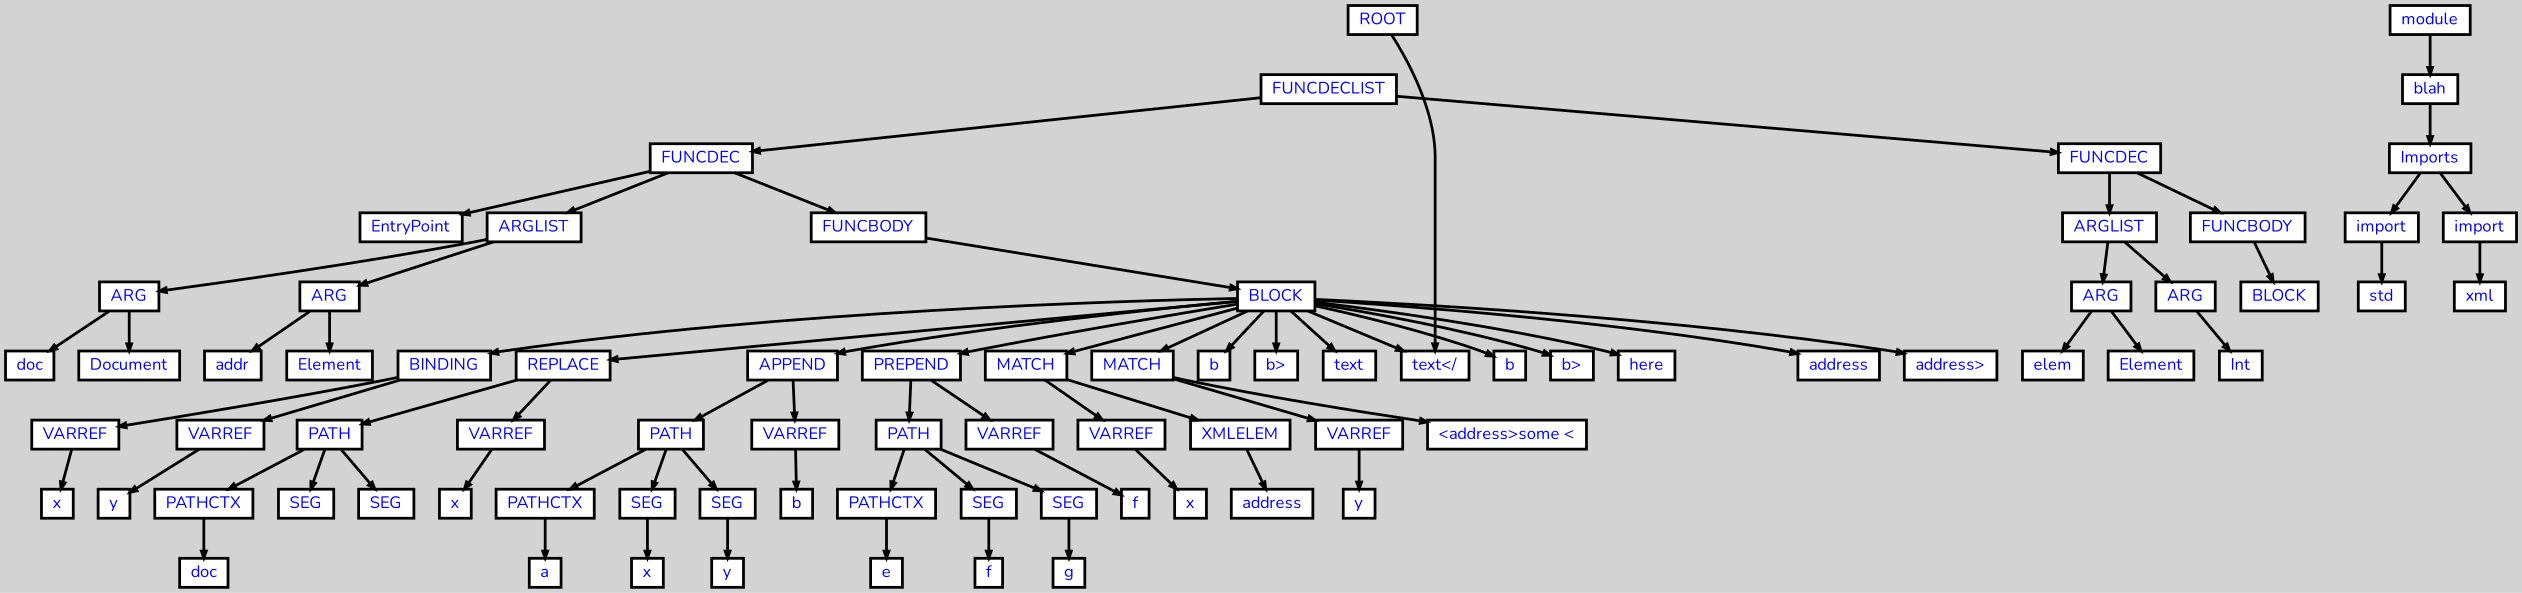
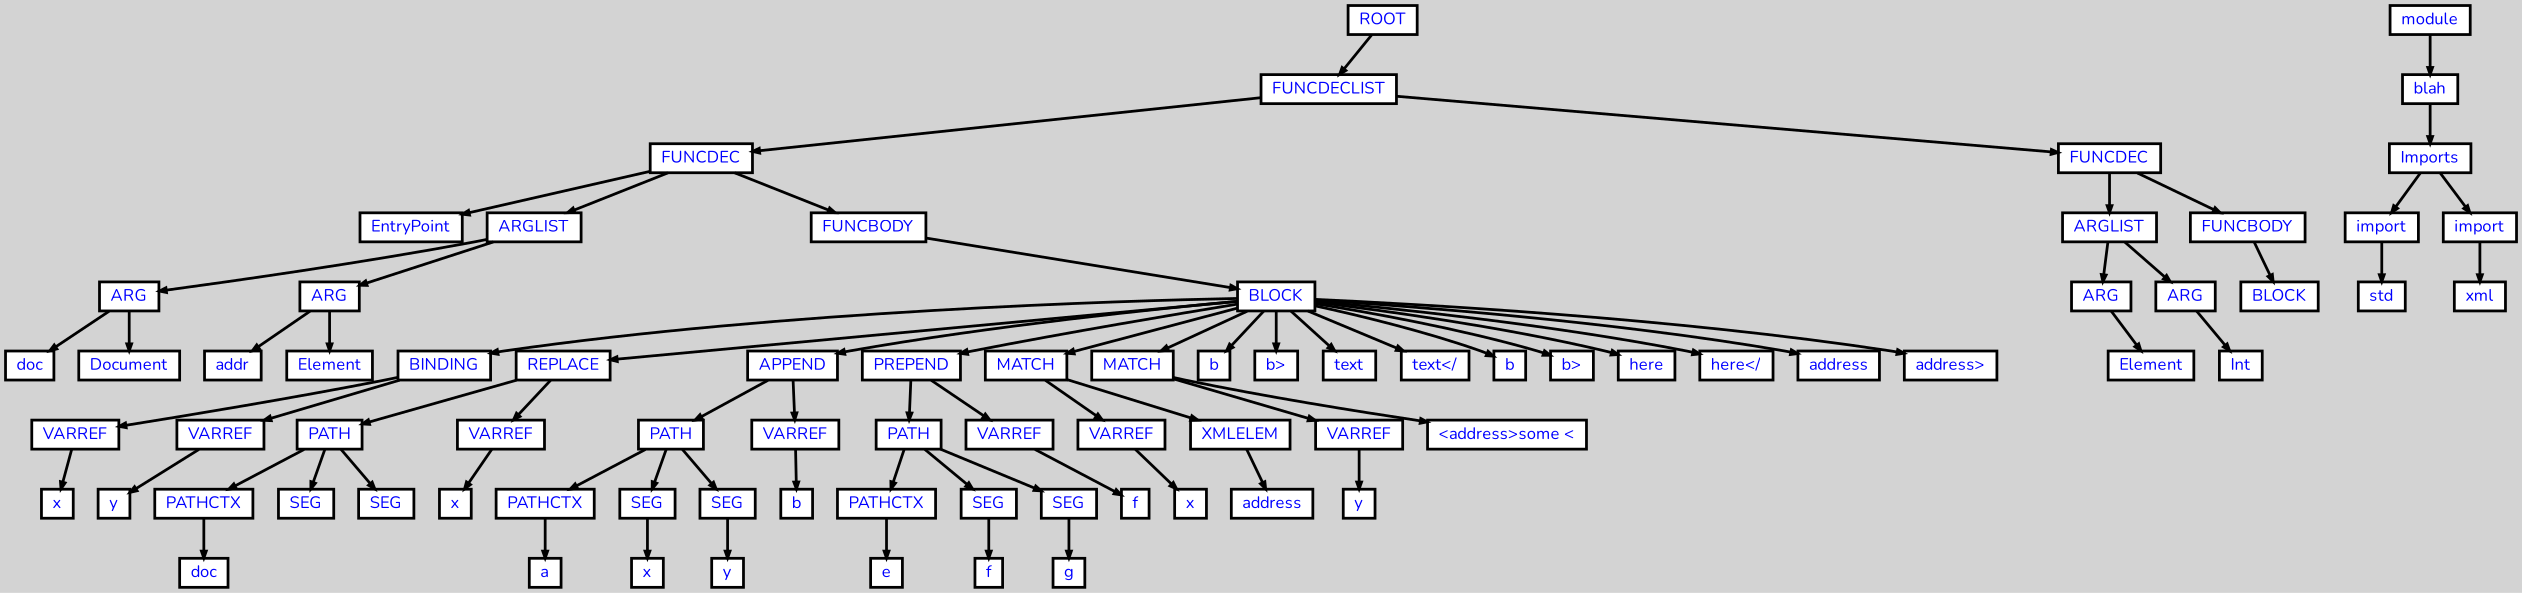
edge "ROOT" -> "text</": now "ROOT" -> "FUNCDECLIST"
node "here</": added
node "elem": removed
